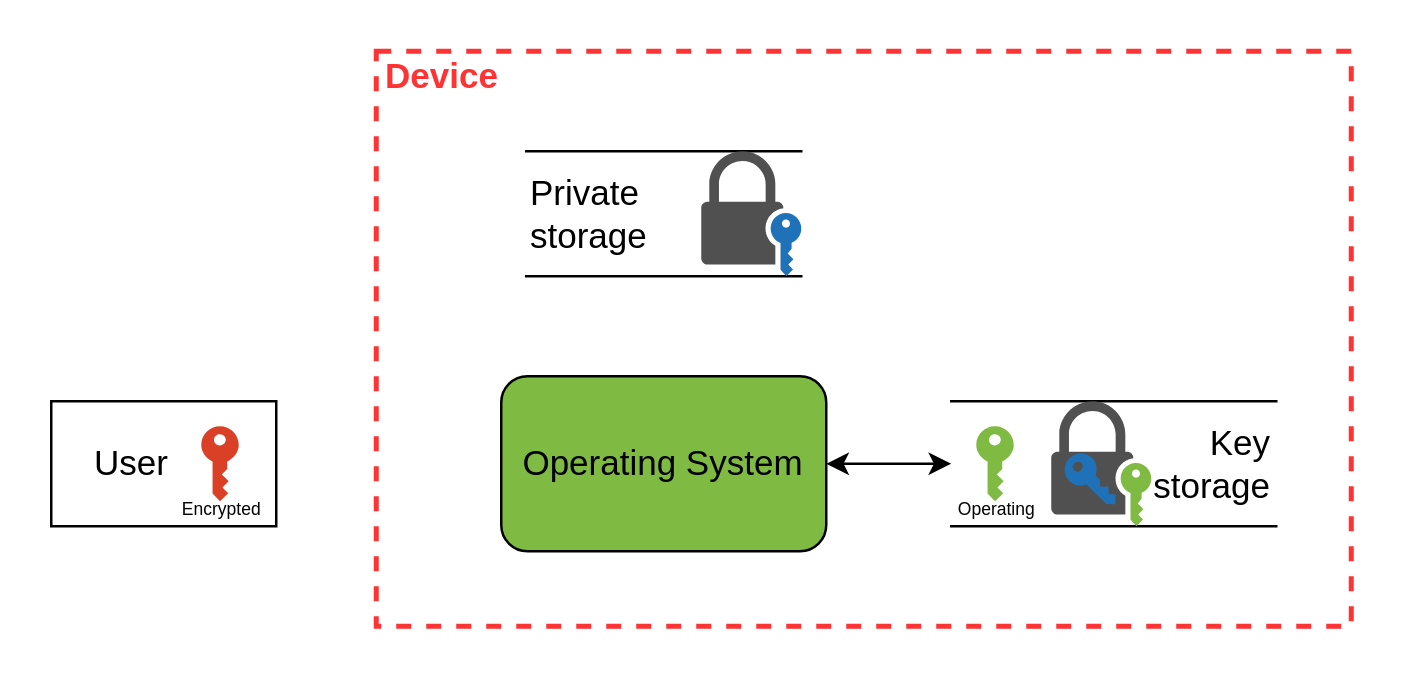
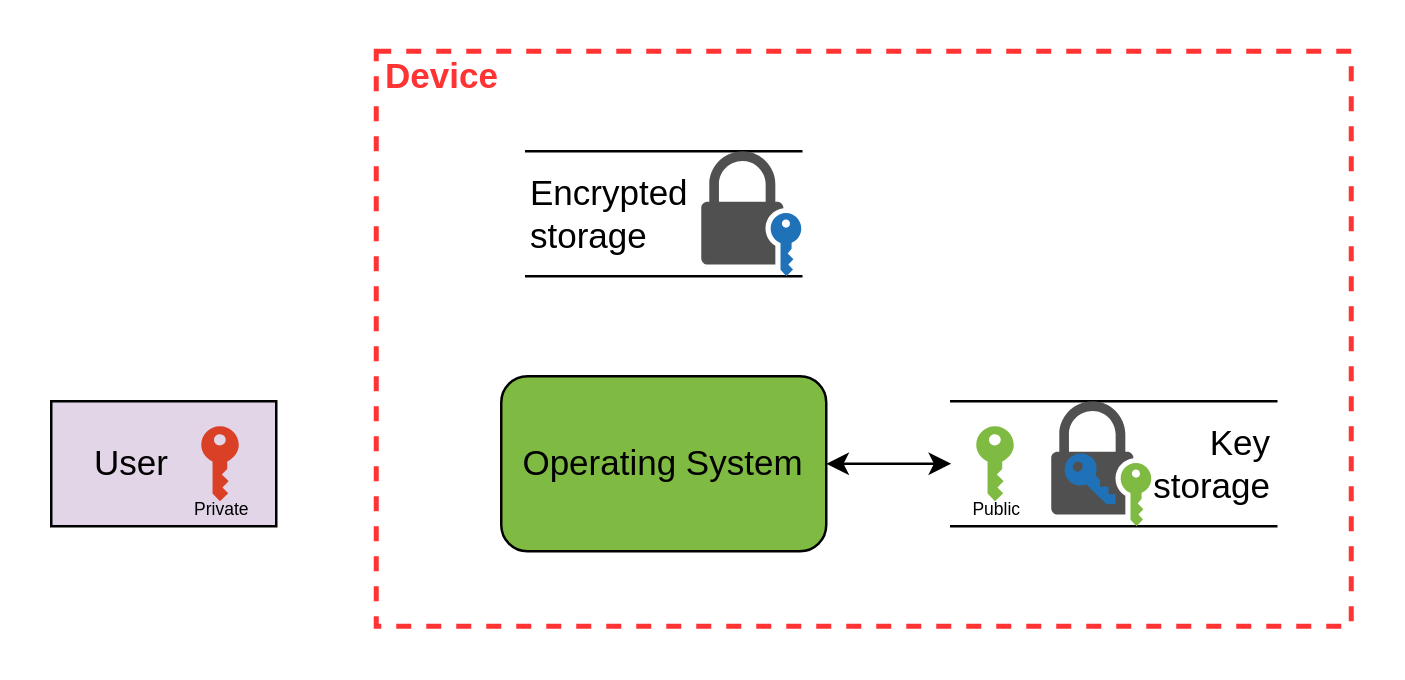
node "Private storage": label "Private storage" -> "Encrypted storage"
node "User": fillcolor #ffffff -> #e1d5e7
node "Encrypted": label "Encrypted" -> "Private"
node "Operating": label "Operating" -> "Public"
